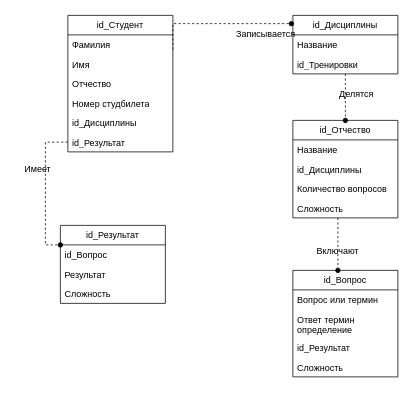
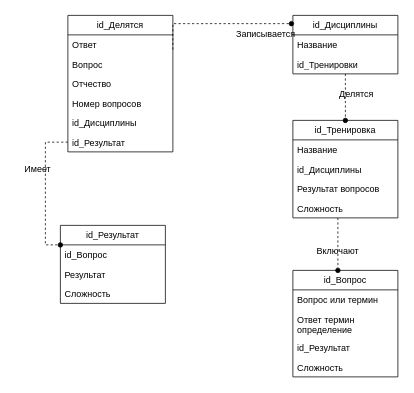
node "id_Студент": label "id_Студент" -> "id_Делятся"
node "Фамилия": label "Фамилия" -> "Ответ"
node "Имя": label "Имя" -> "Вопрос"
node "Номер студбилета": label "Номер студбилета" -> "Номер вопросов"
node "id_Отчество": label "id_Отчество" -> "id_Тренировка"
node "Количество вопросов": label "Количество вопросов" -> "Результат вопросов"
